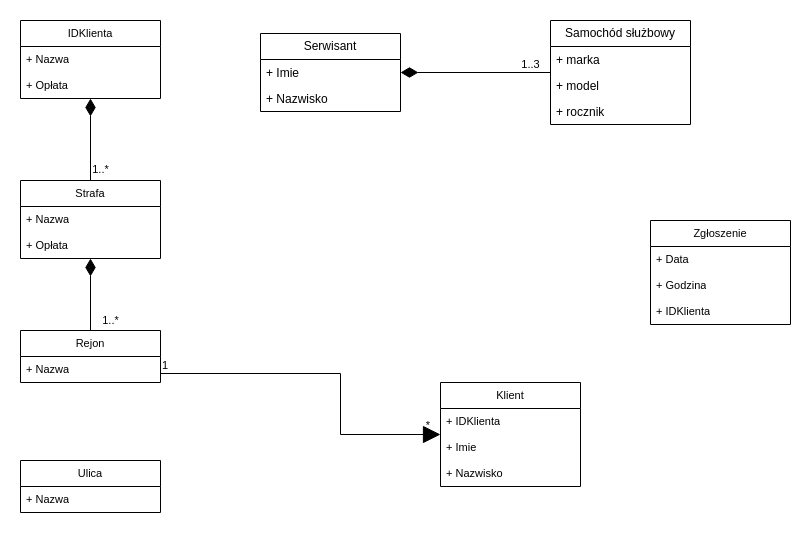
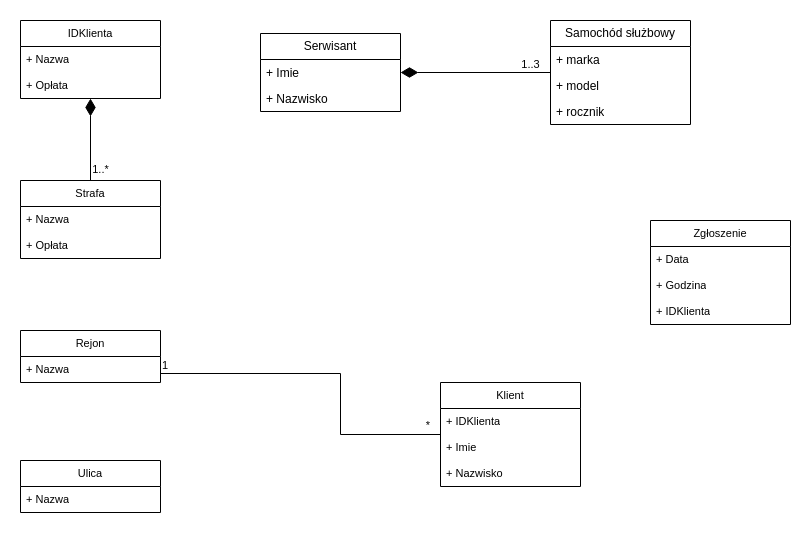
edge "Rejon" -> "Strafa": removed, label "1..*"
edge "Rejon" -> "Klient": arrowhead block -> none
